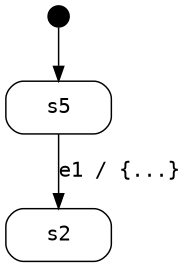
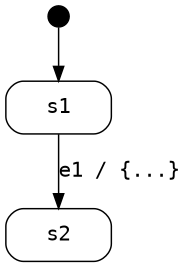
node "s5": label "s5" -> "s1"
